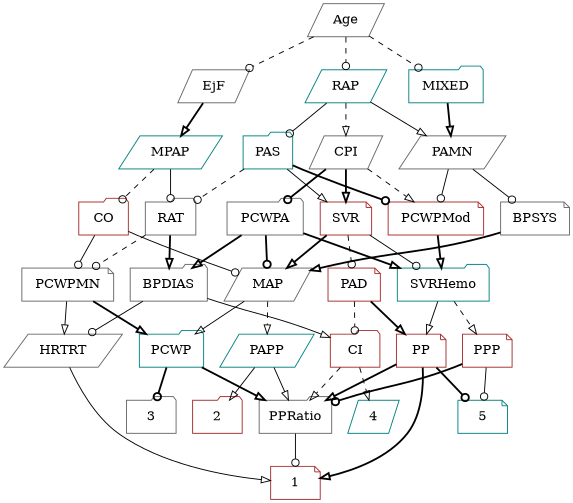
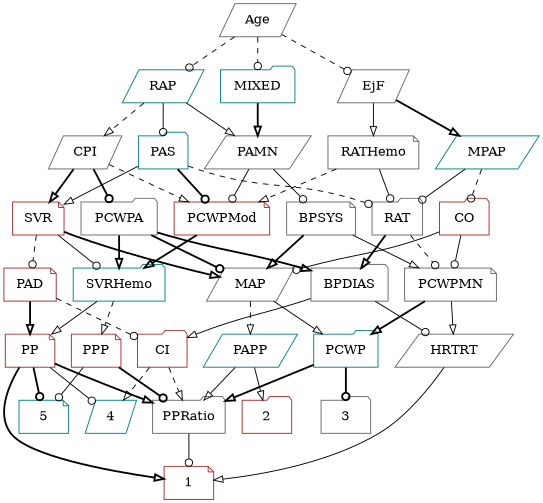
node "RATHemo": added
edge "BPSYS" -> "PCWPMN": added
edge "PP" -> "4": added
